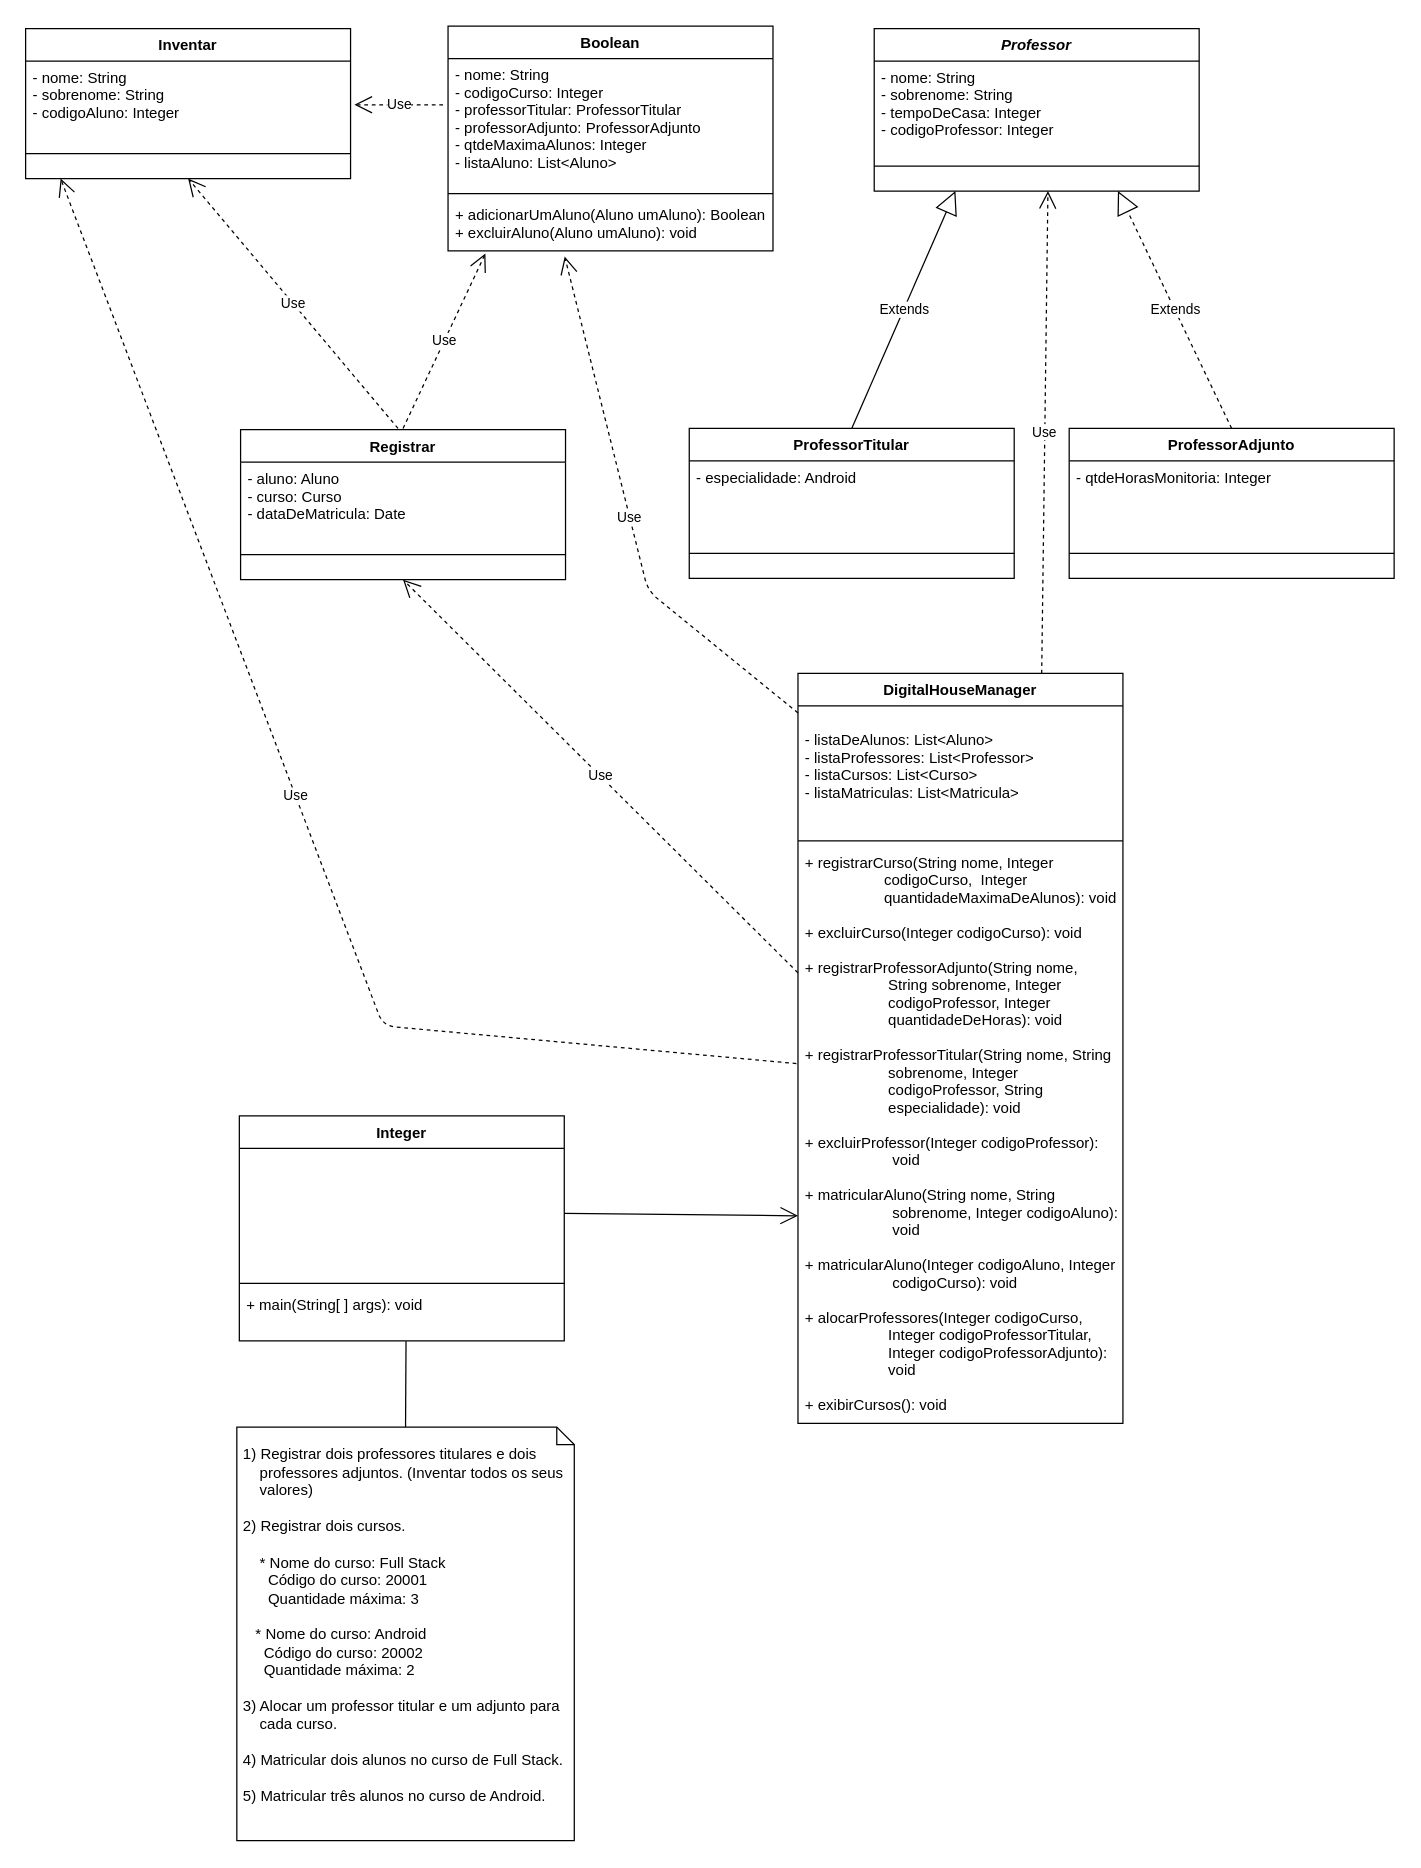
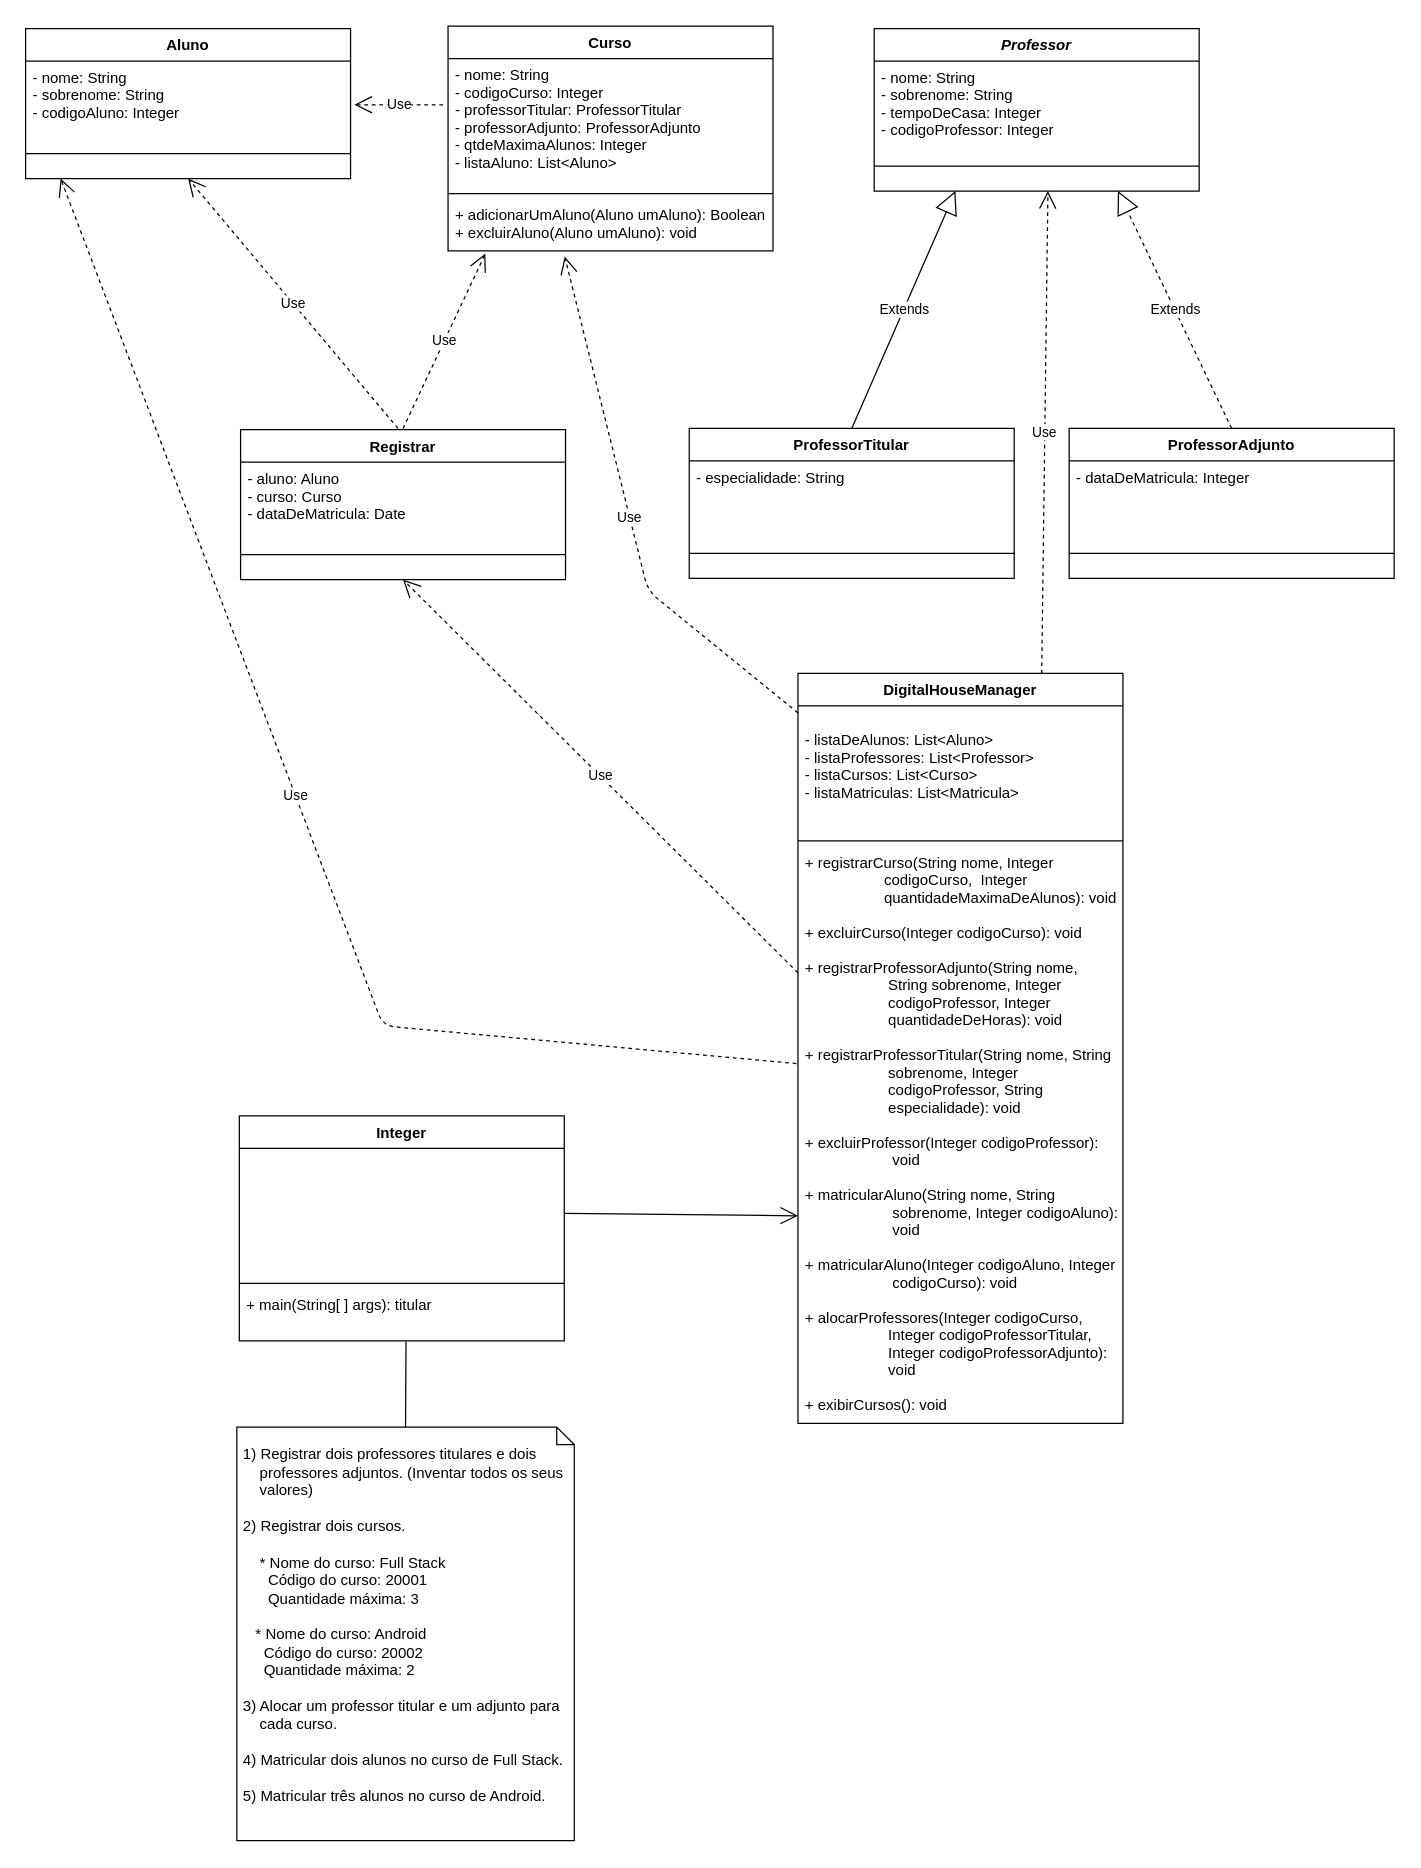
node "Boolean": label "Boolean" -> "Curso"
node "Inventar": label "Inventar" -> "Aluno"
node "- especialidade: Android": label "- especialidade: Android" -> "- especialidade: String"
node "- qtdeHorasMonitoria: Integer": label "- qtdeHorasMonitoria: Integer" -> "- dataDeMatricula: Integer"
node "+ main(String[ ] args): void": label "+ main(String[ ] args): void" -> "+ main(String[ ] args): titular"
